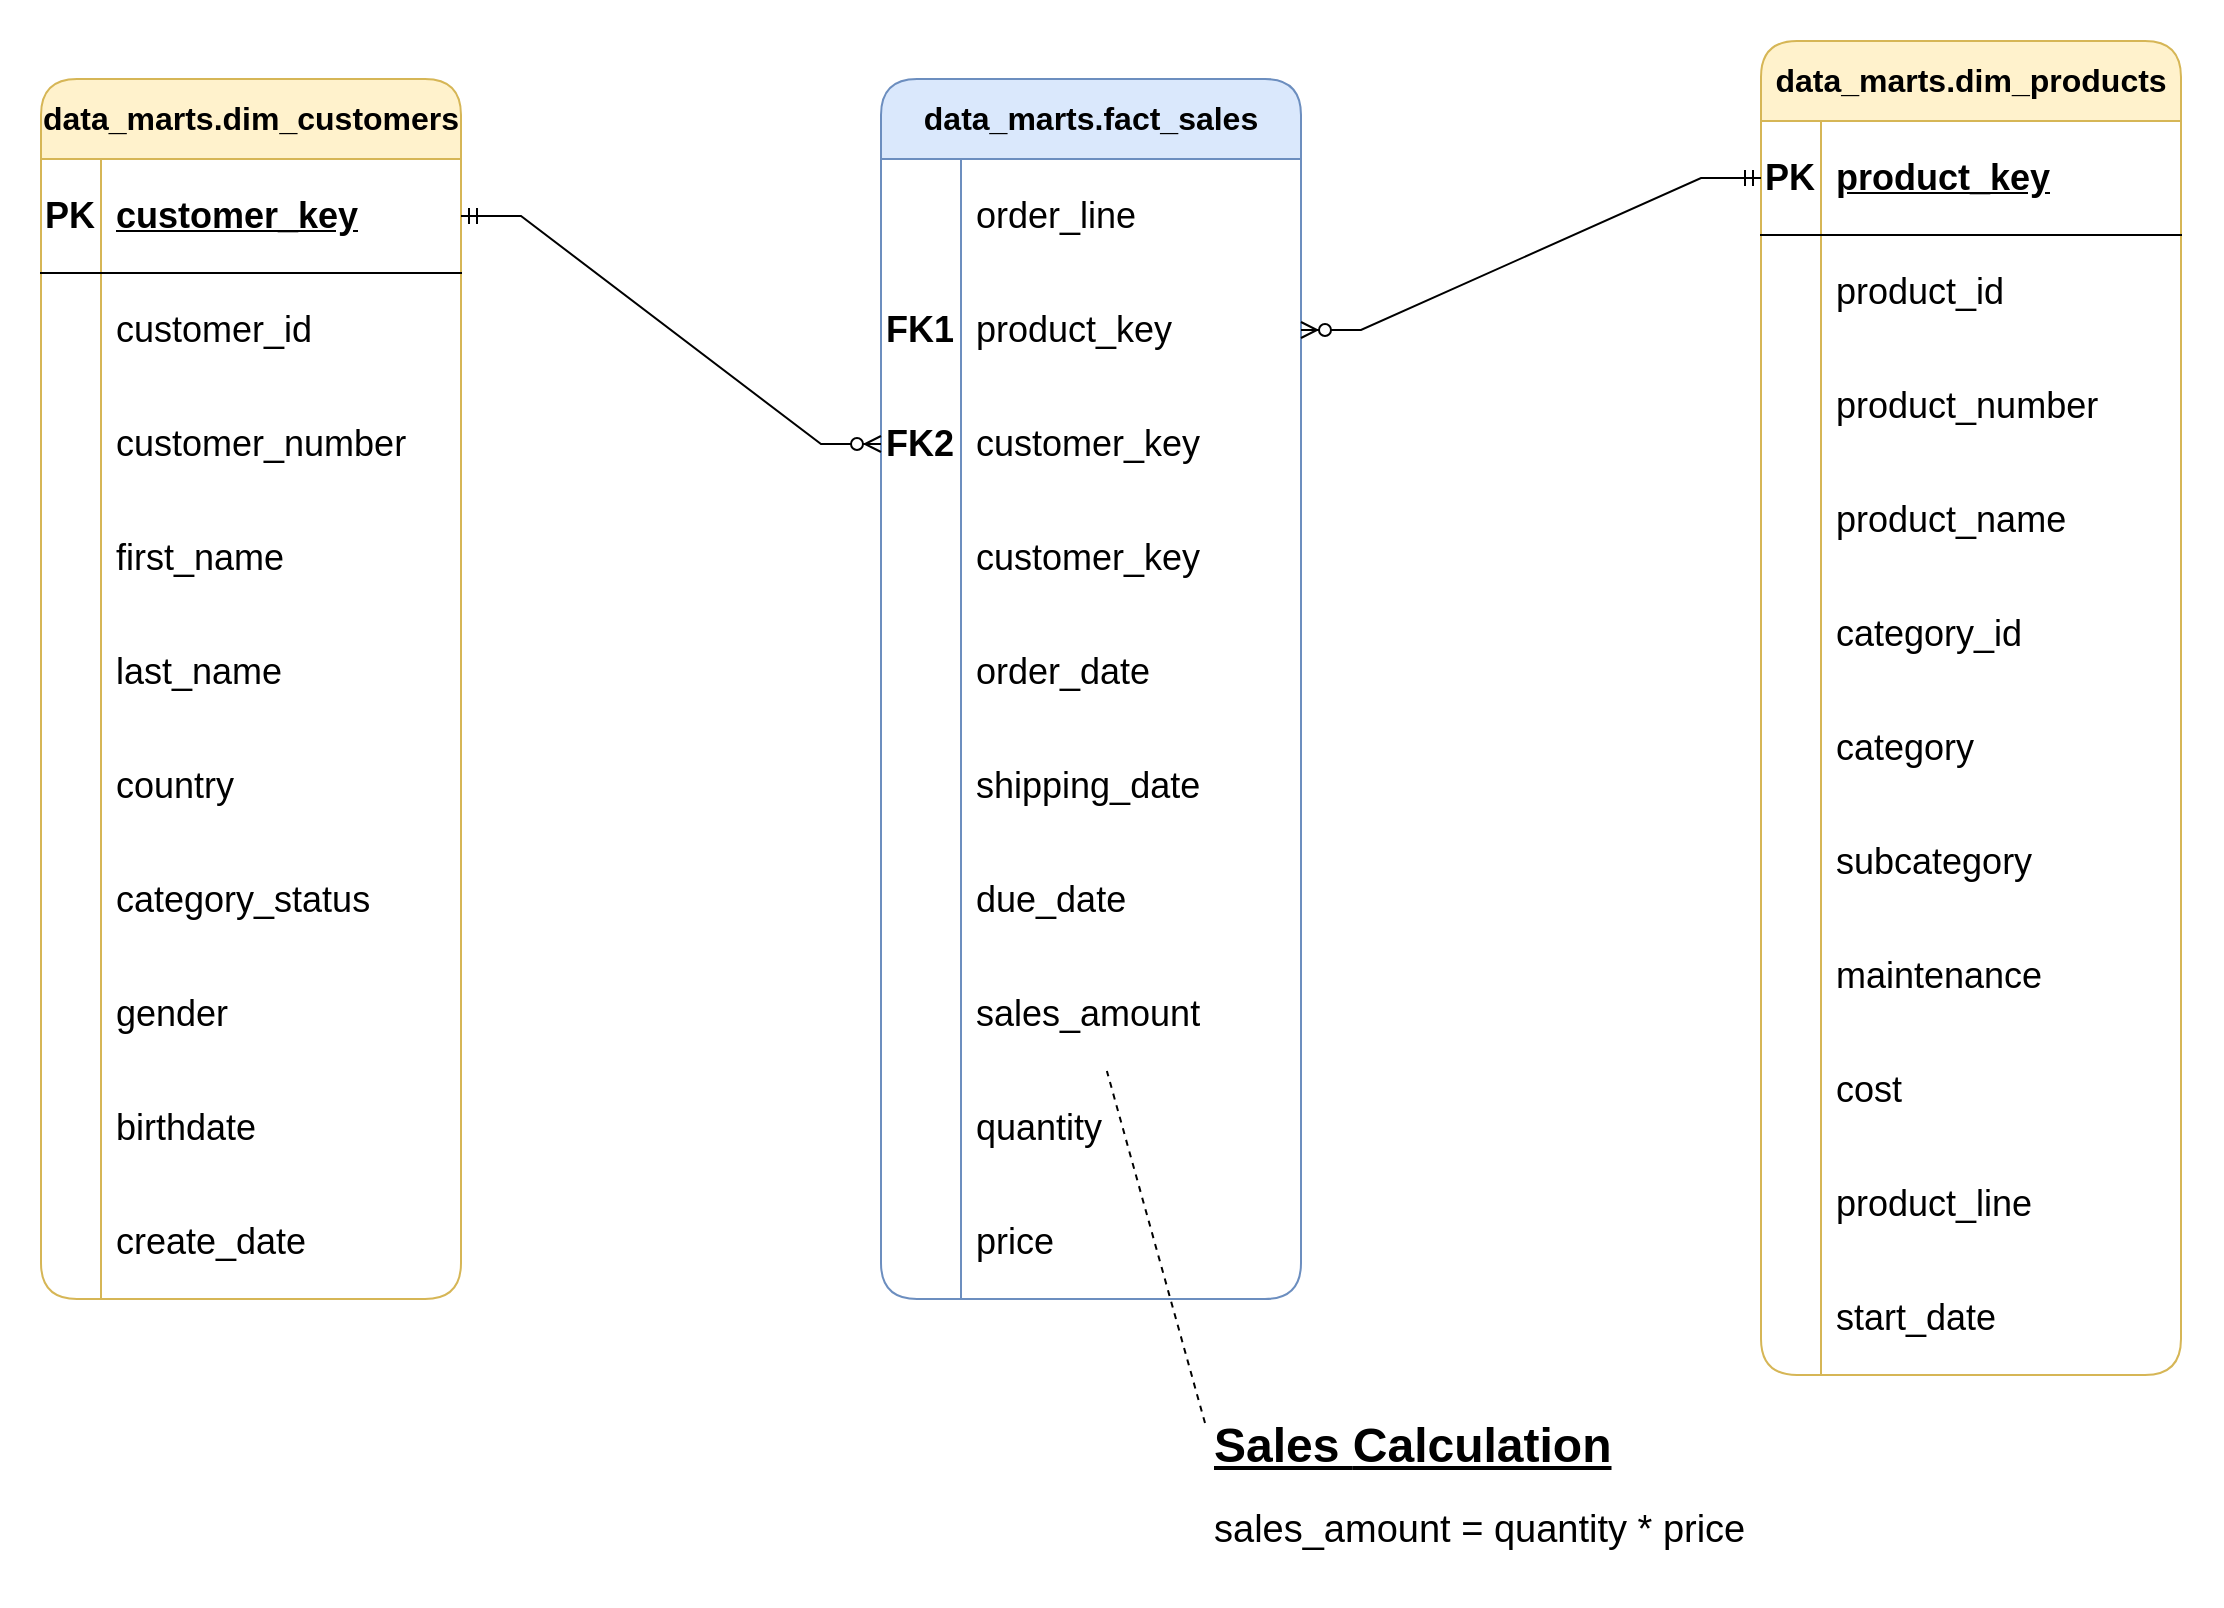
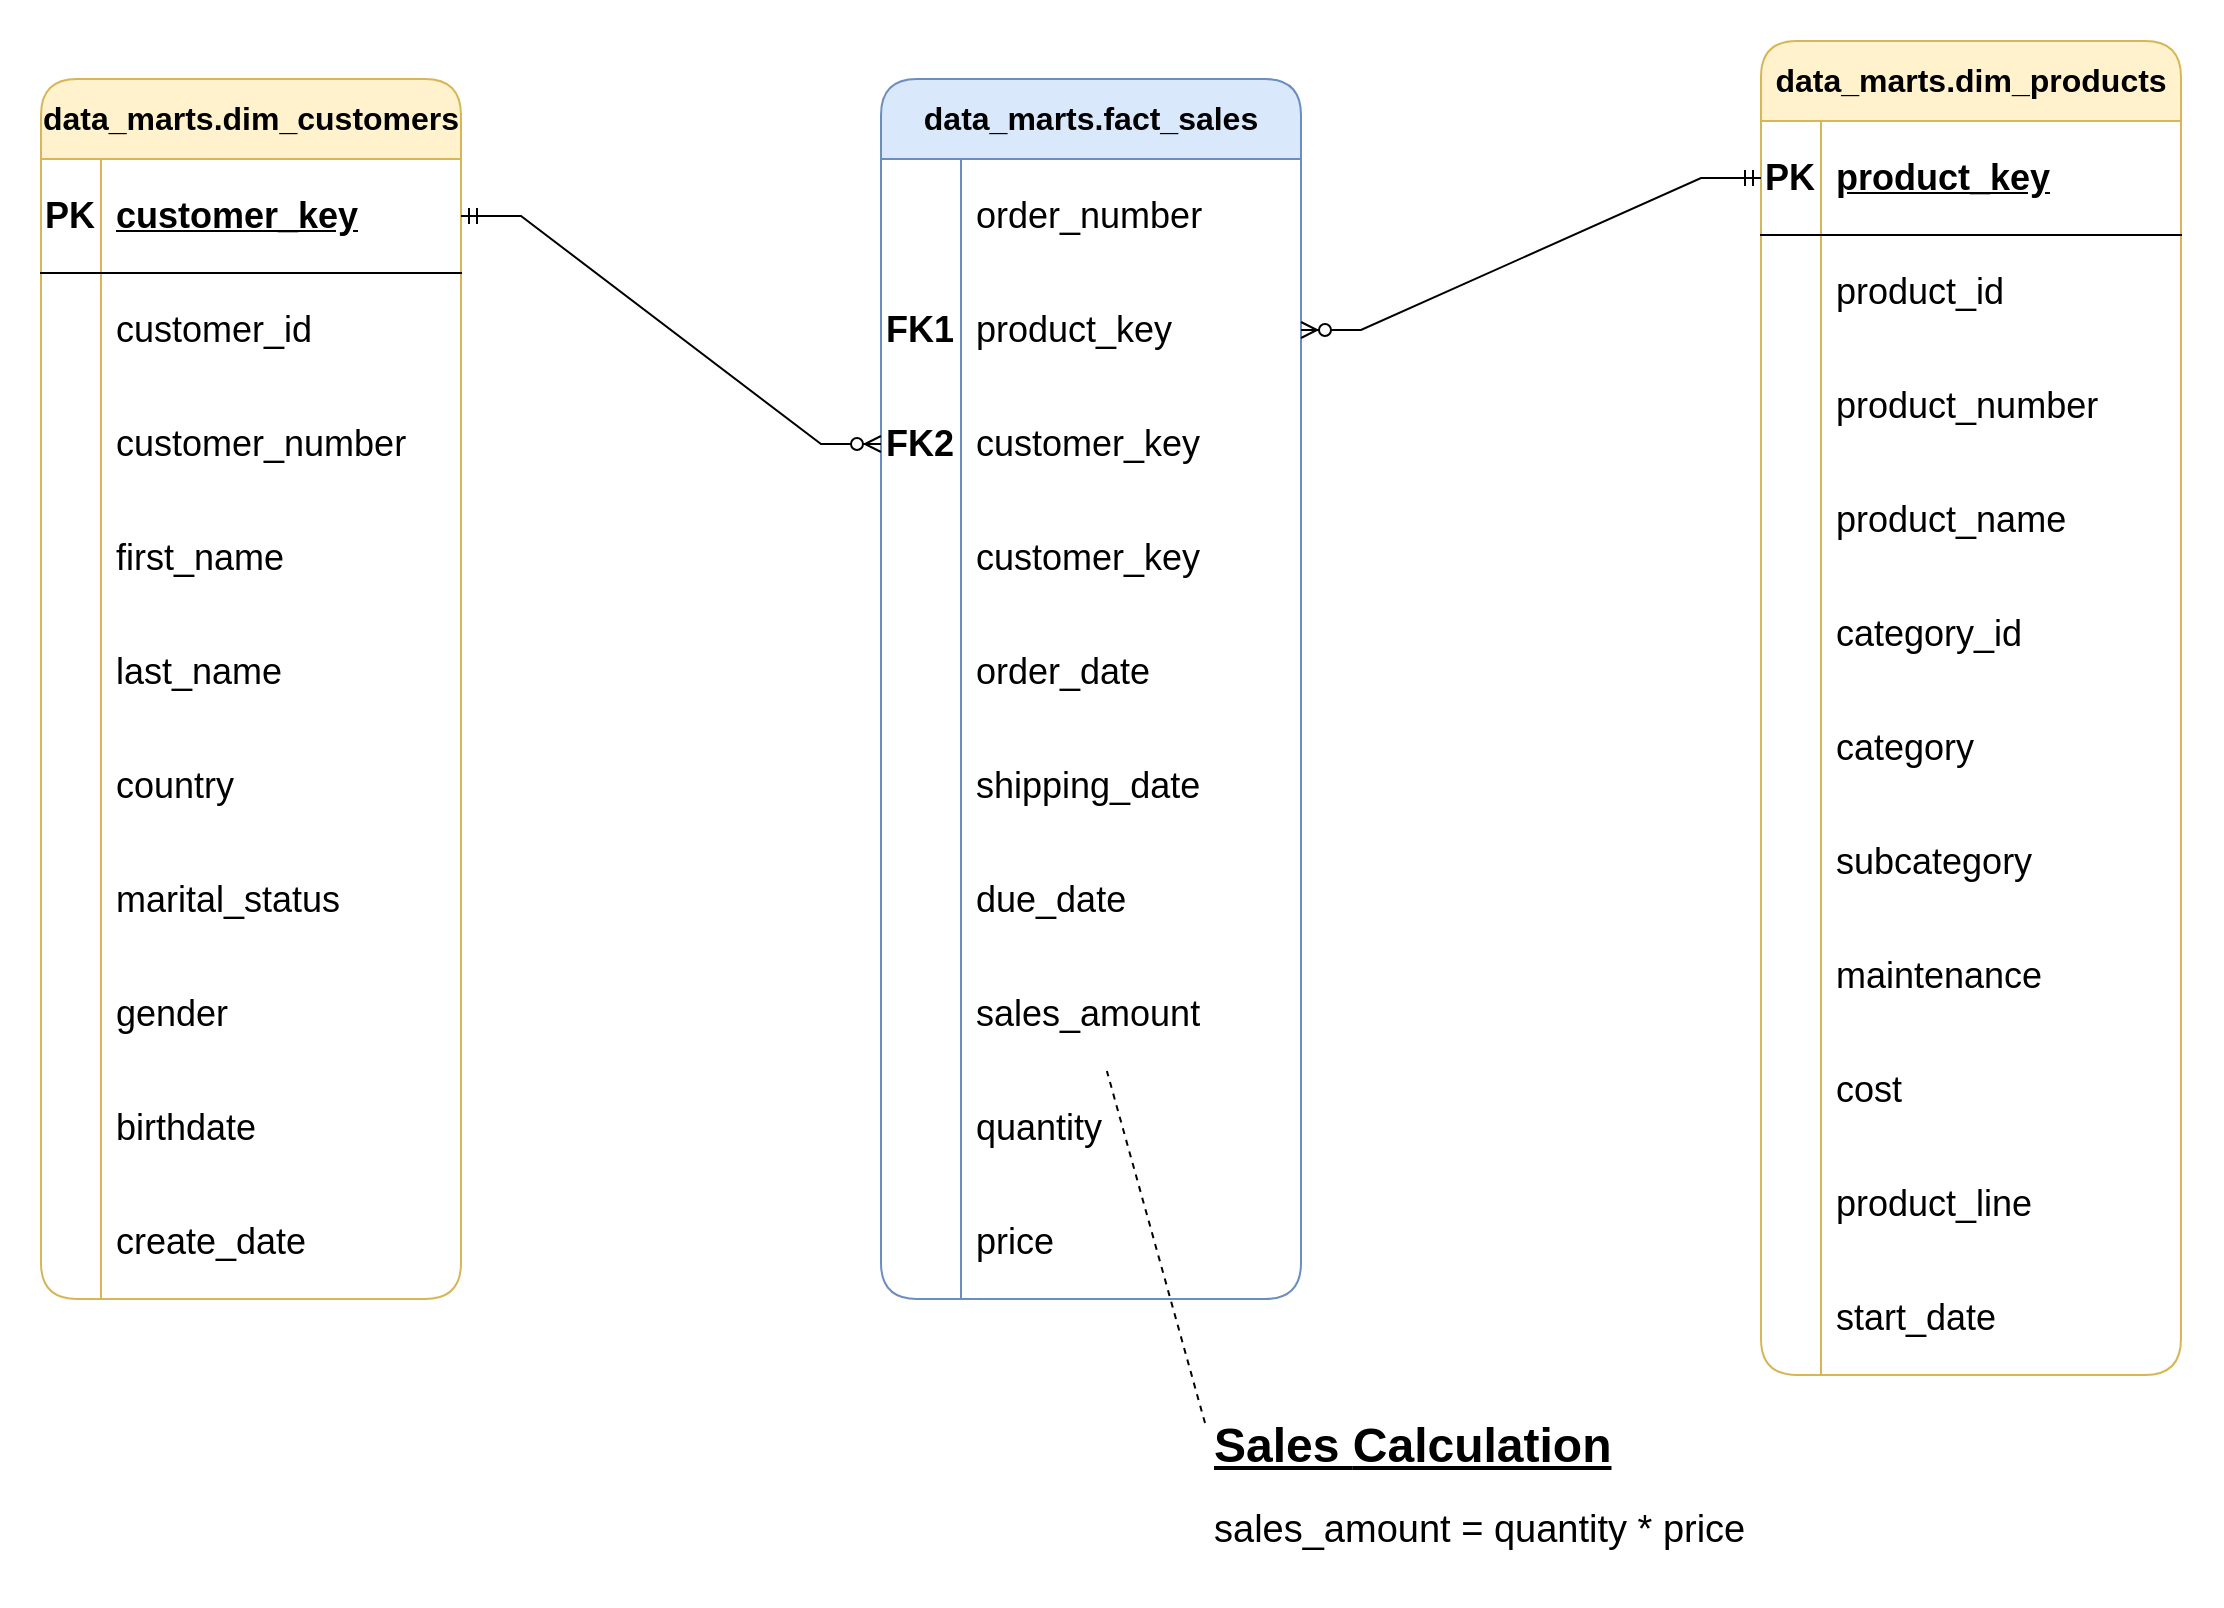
node "order_line": label "order_line" -> "order_number"
node "category_status": label "category_status" -> "marital_status"
